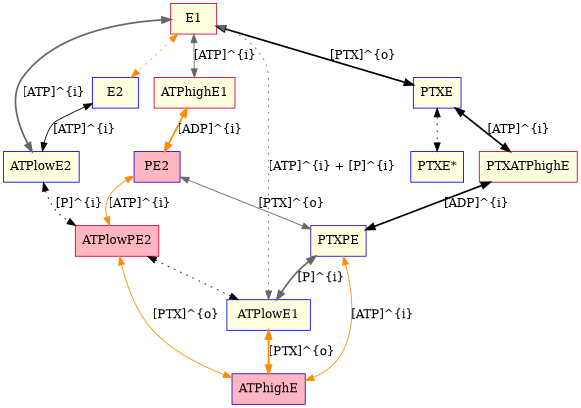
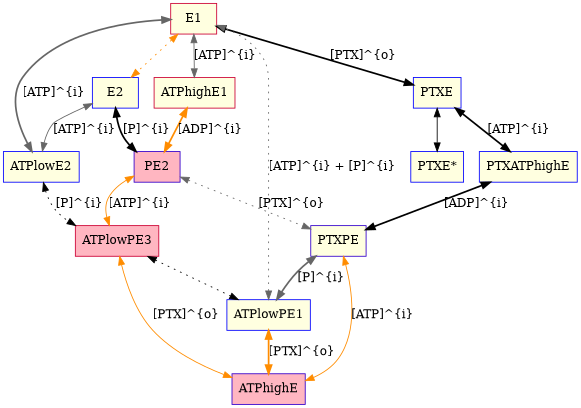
edge "E2" -- "ATPlowE2": color black -> gray40
edge "PTXE" -- "PTXE*": style dotted -> solid
edge "E2" -- "PE2": added, label "[P]^{i}"
node "PTXATPhighE": color #cc0033 -> #0000ff
edge "PE2" -- "PTXPE": style solid -> dotted
node "ATPlowPE2": label "ATPlowPE2" -> "ATPlowPE3"
node "ATPlowE1": label "ATPlowE1" -> "ATPlowPE1"
